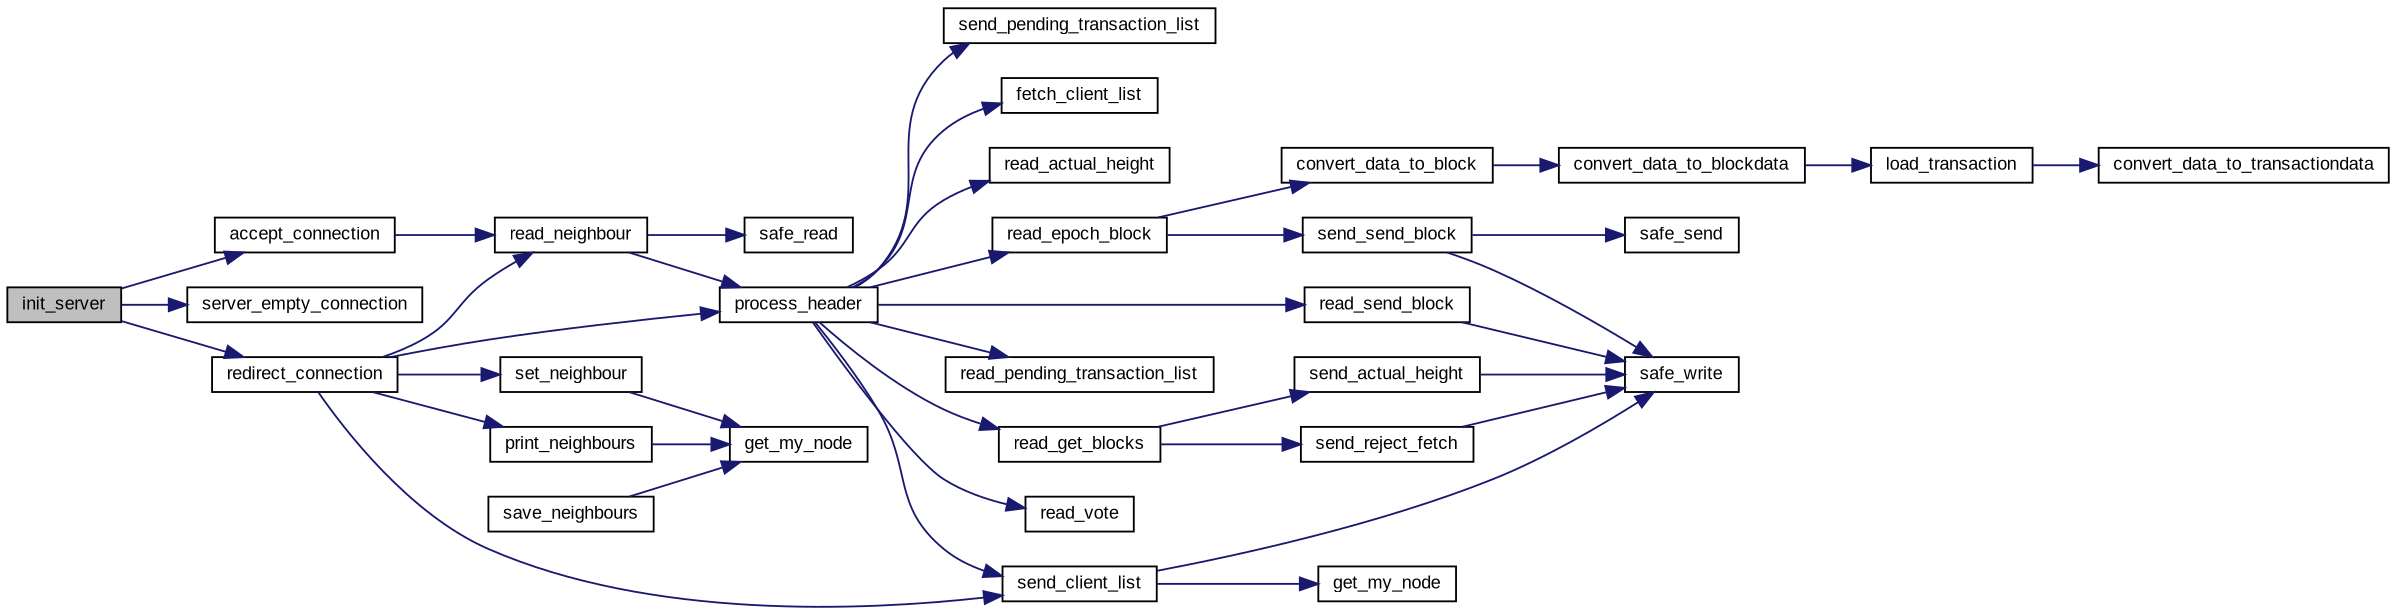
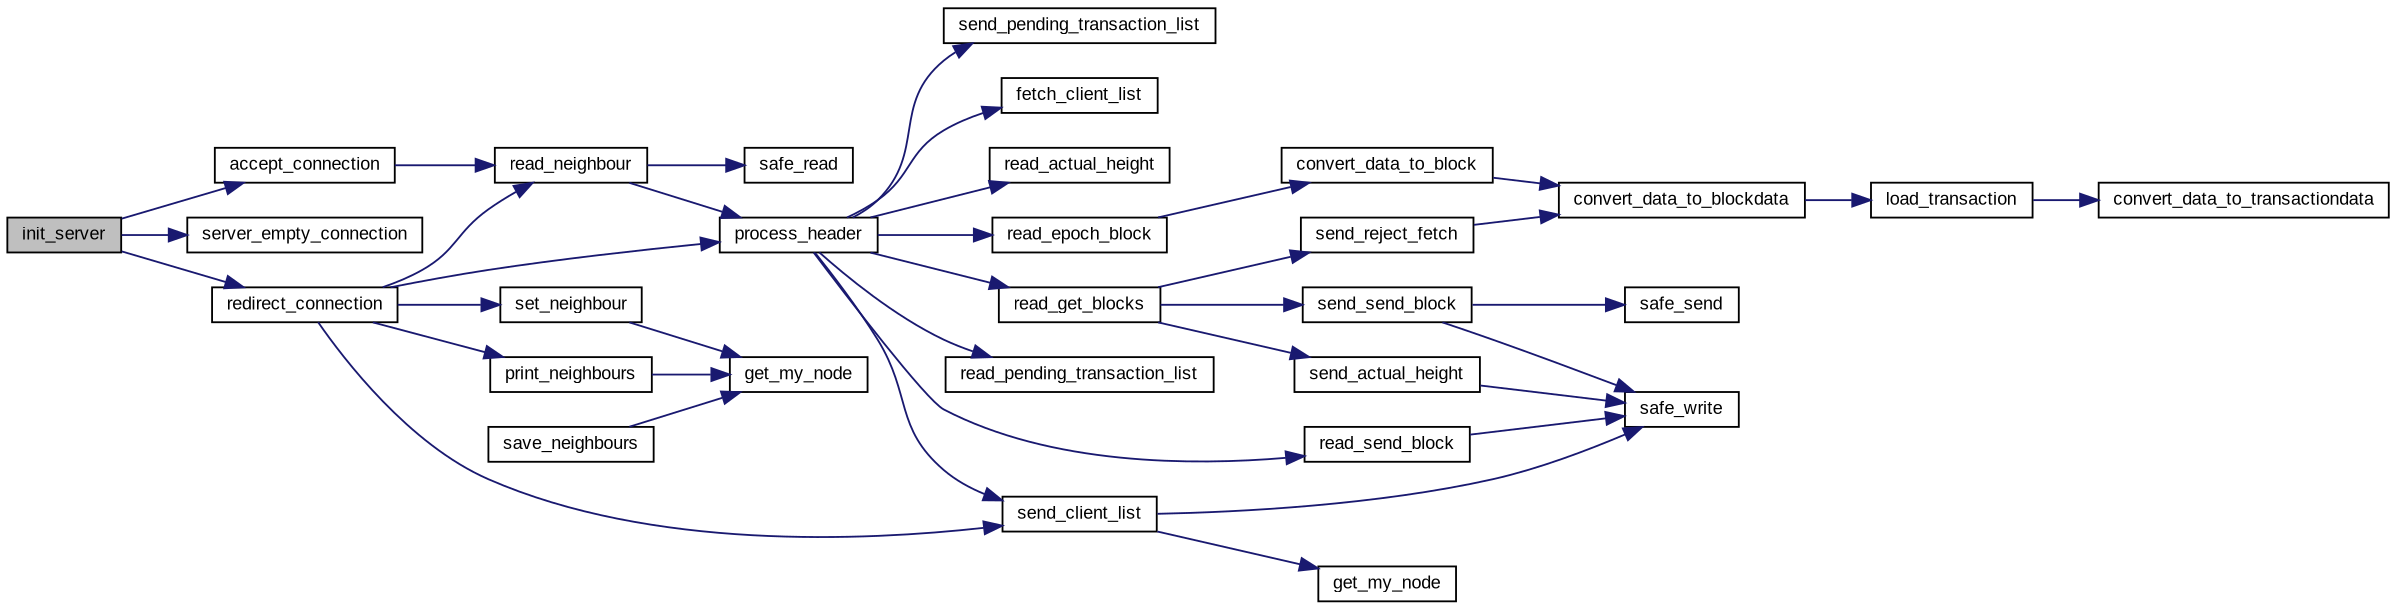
edge "read_epoch_block" -> "send_send_block": now "read_get_blocks" -> "send_send_block"
edge "send_reject_fetch" -> "safe_write": now "send_reject_fetch" -> "convert_data_to_blockdata"
node "read_vote": removed
